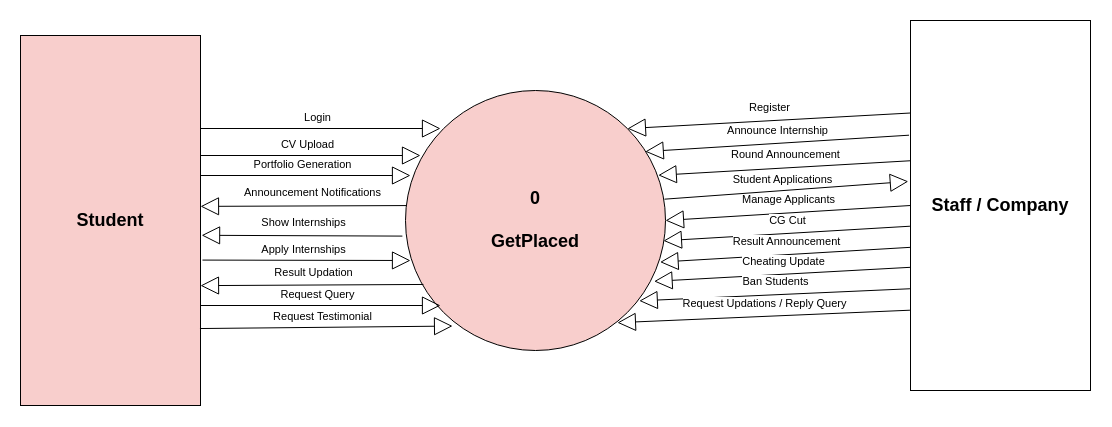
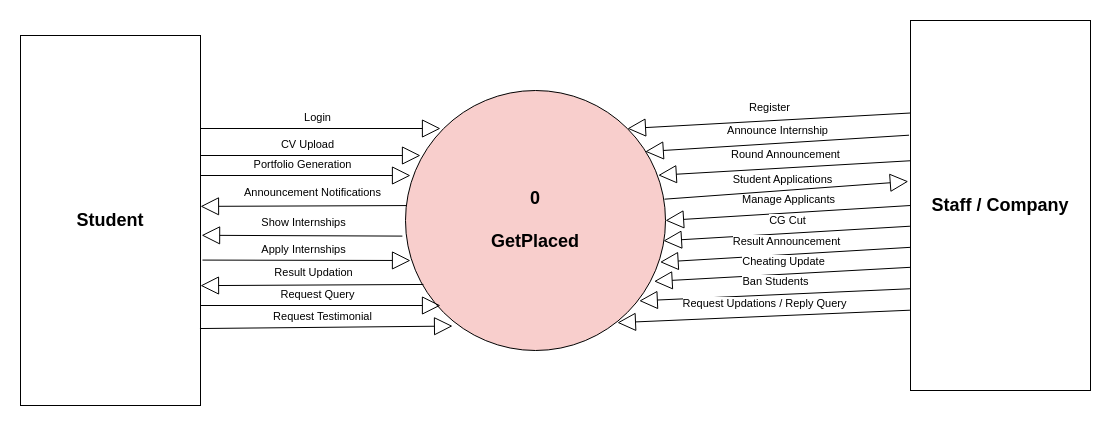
node "Student": fillcolor #f8cecc -> #ffffff
